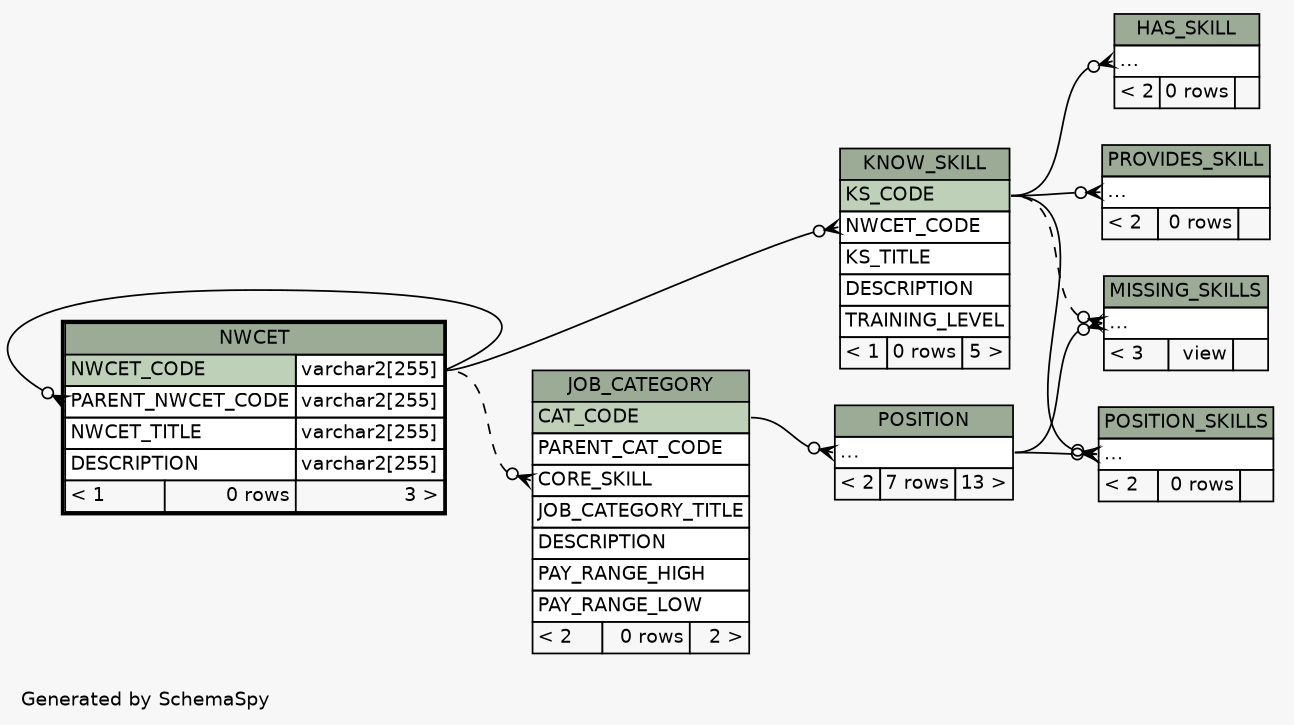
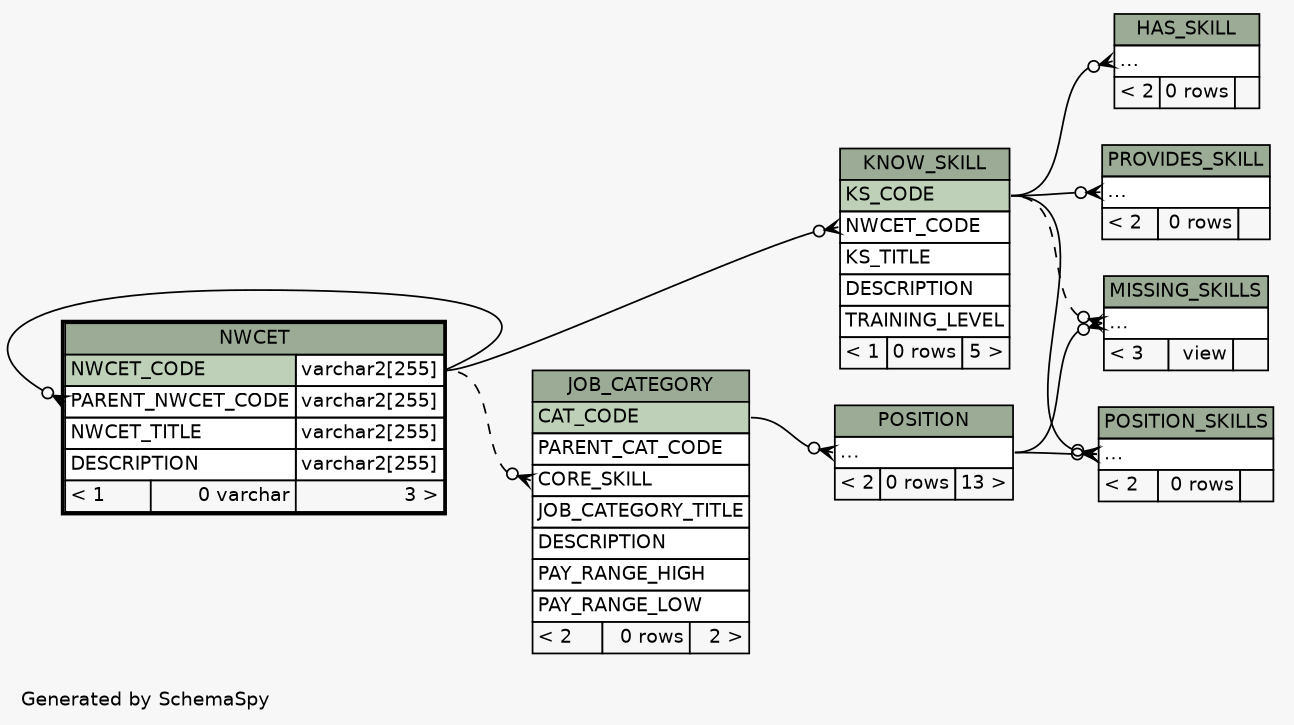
node "POSITION": text "7 rows" -> "0 rows"
node "NWCET": text "0 rows" -> "0 varchar"
